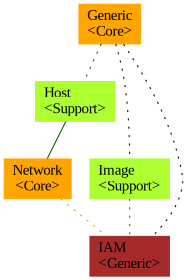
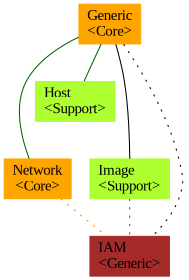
edge "Generic <Core>" -- "Host <Support>": style dotted -> solid
edge "Generic <Core>" -- "Image <Support>": style dotted -> solid
edge "Host <Support>" -- "Network <Core>": now "Generic <Core>" -- "Network <Core>"
